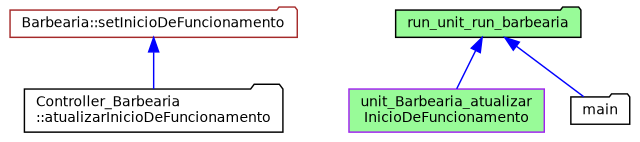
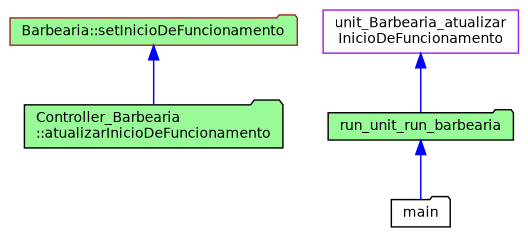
node "Barbearia::setInicioDeFuncionamento": fillcolor white -> palegreen
edge "unit_Barbearia_atualizar InicioDeFuncionamento" -> "run_unit_run_barbearia": reversed
node "Controller_Barbearia ::atualizarInicioDeFuncionamento": fillcolor white -> palegreen
node "unit_Barbearia_atualizar InicioDeFuncionamento": fillcolor palegreen -> white
